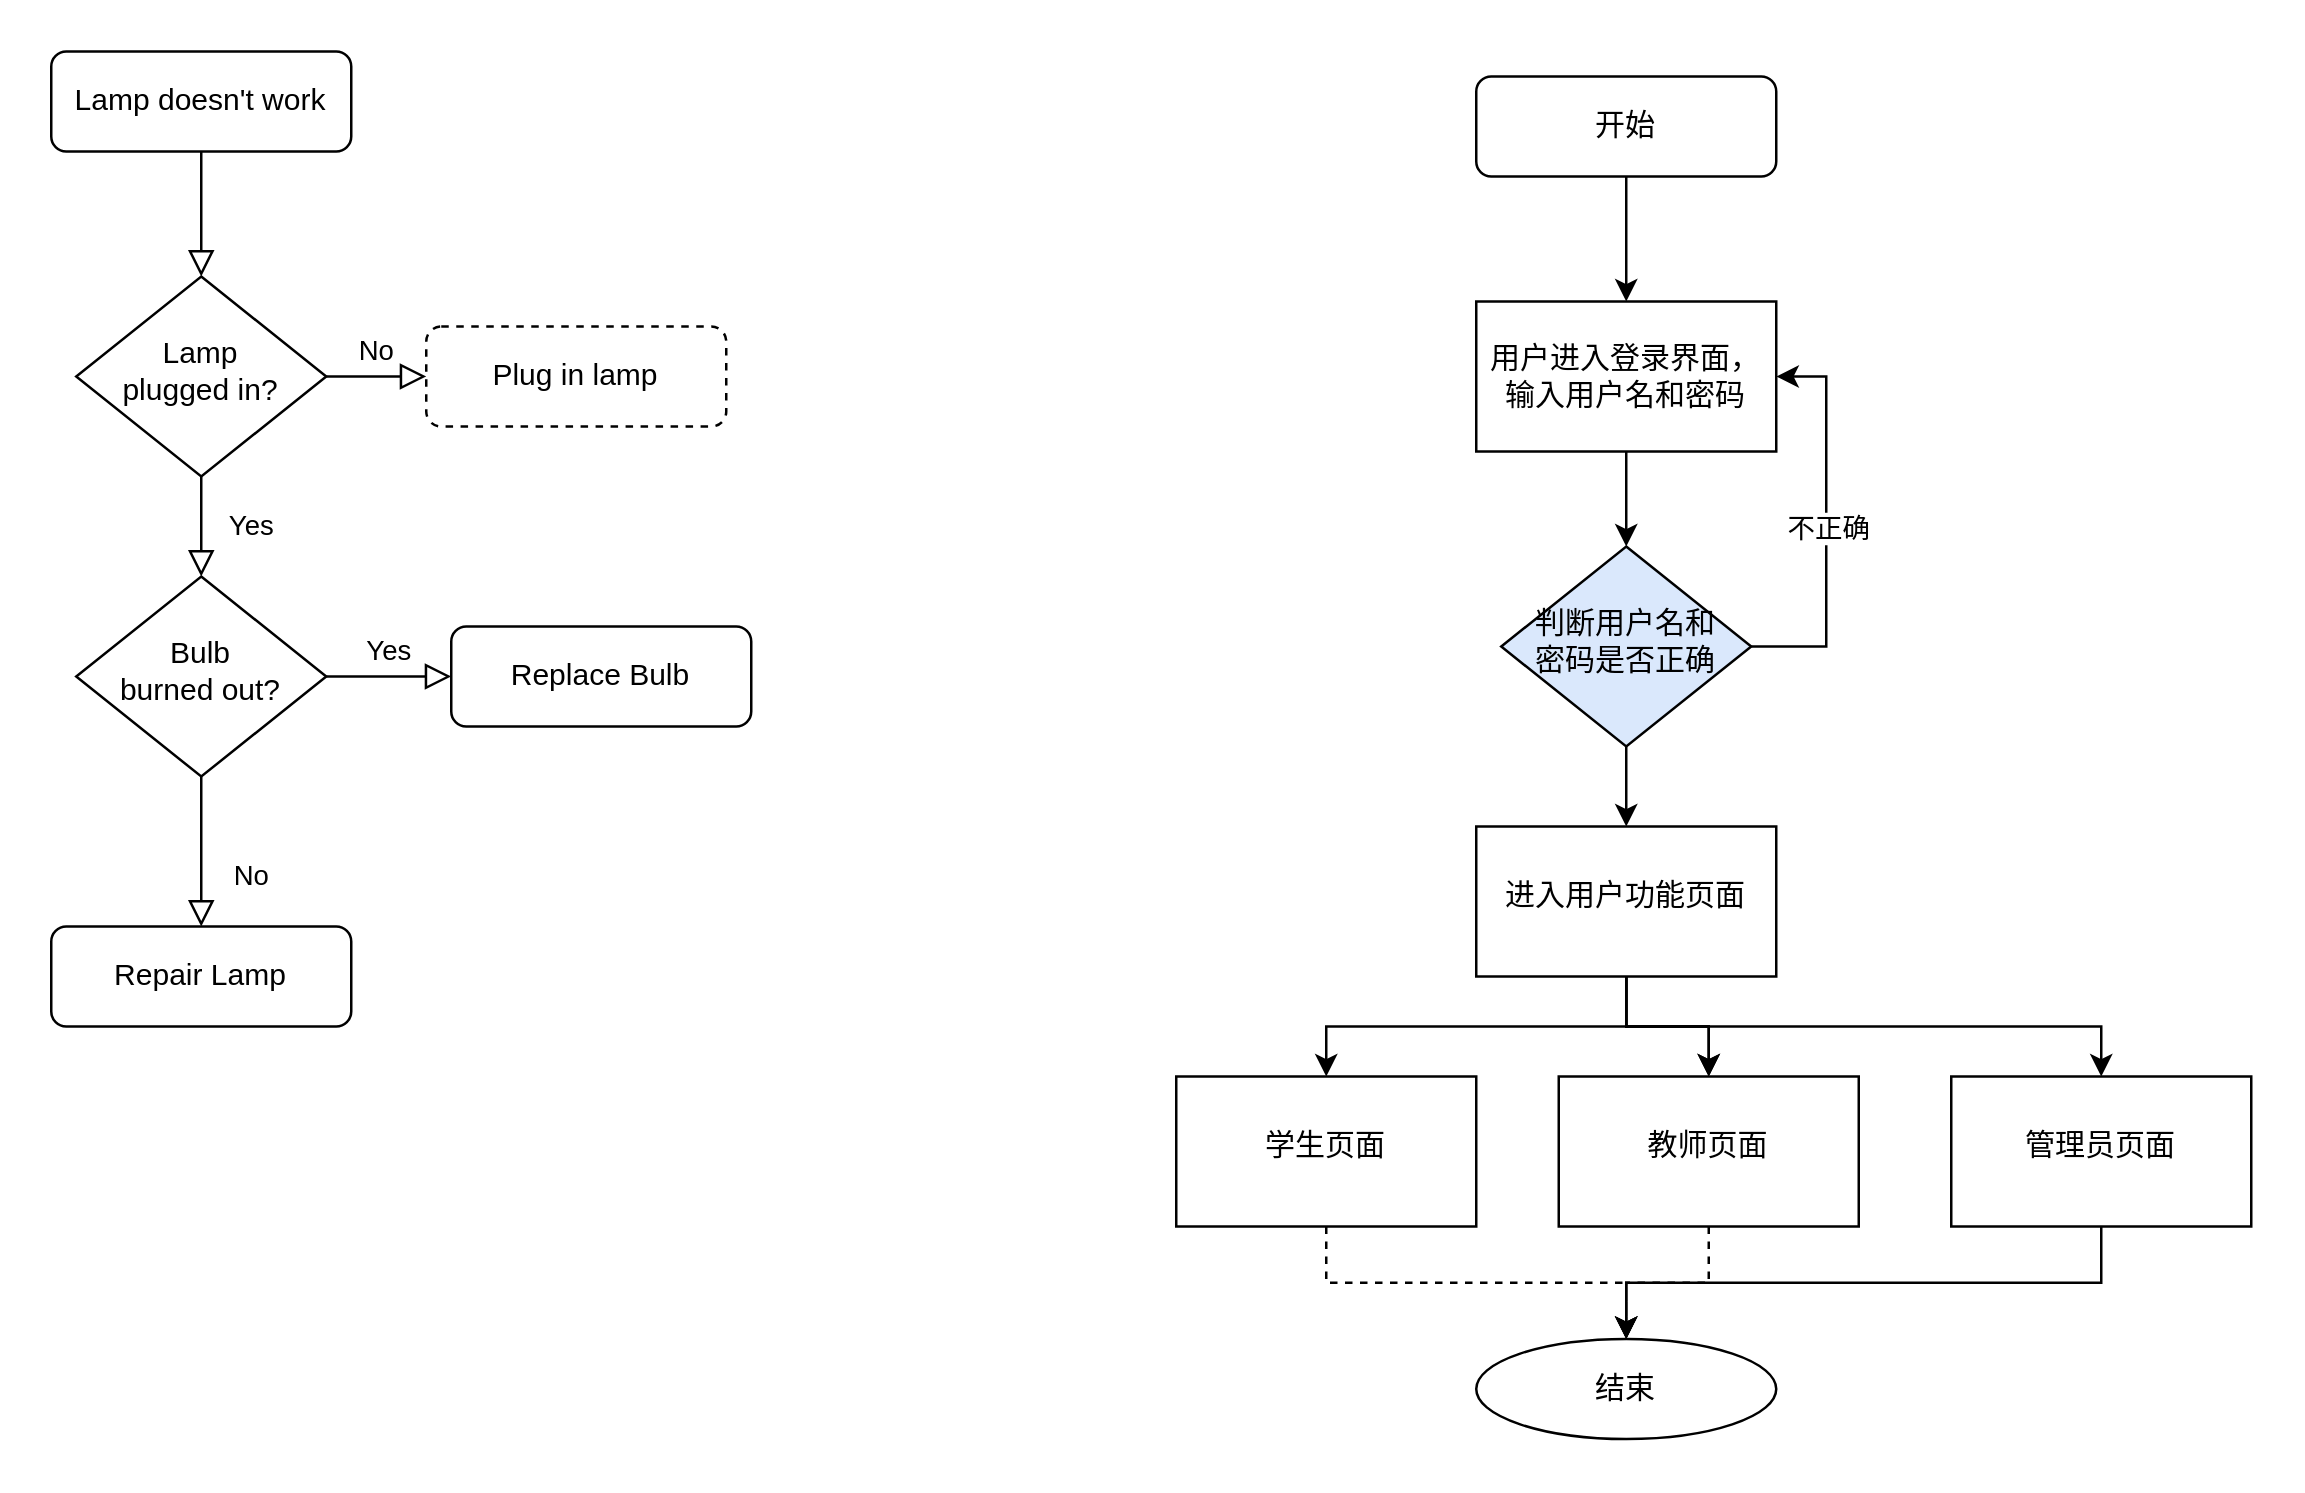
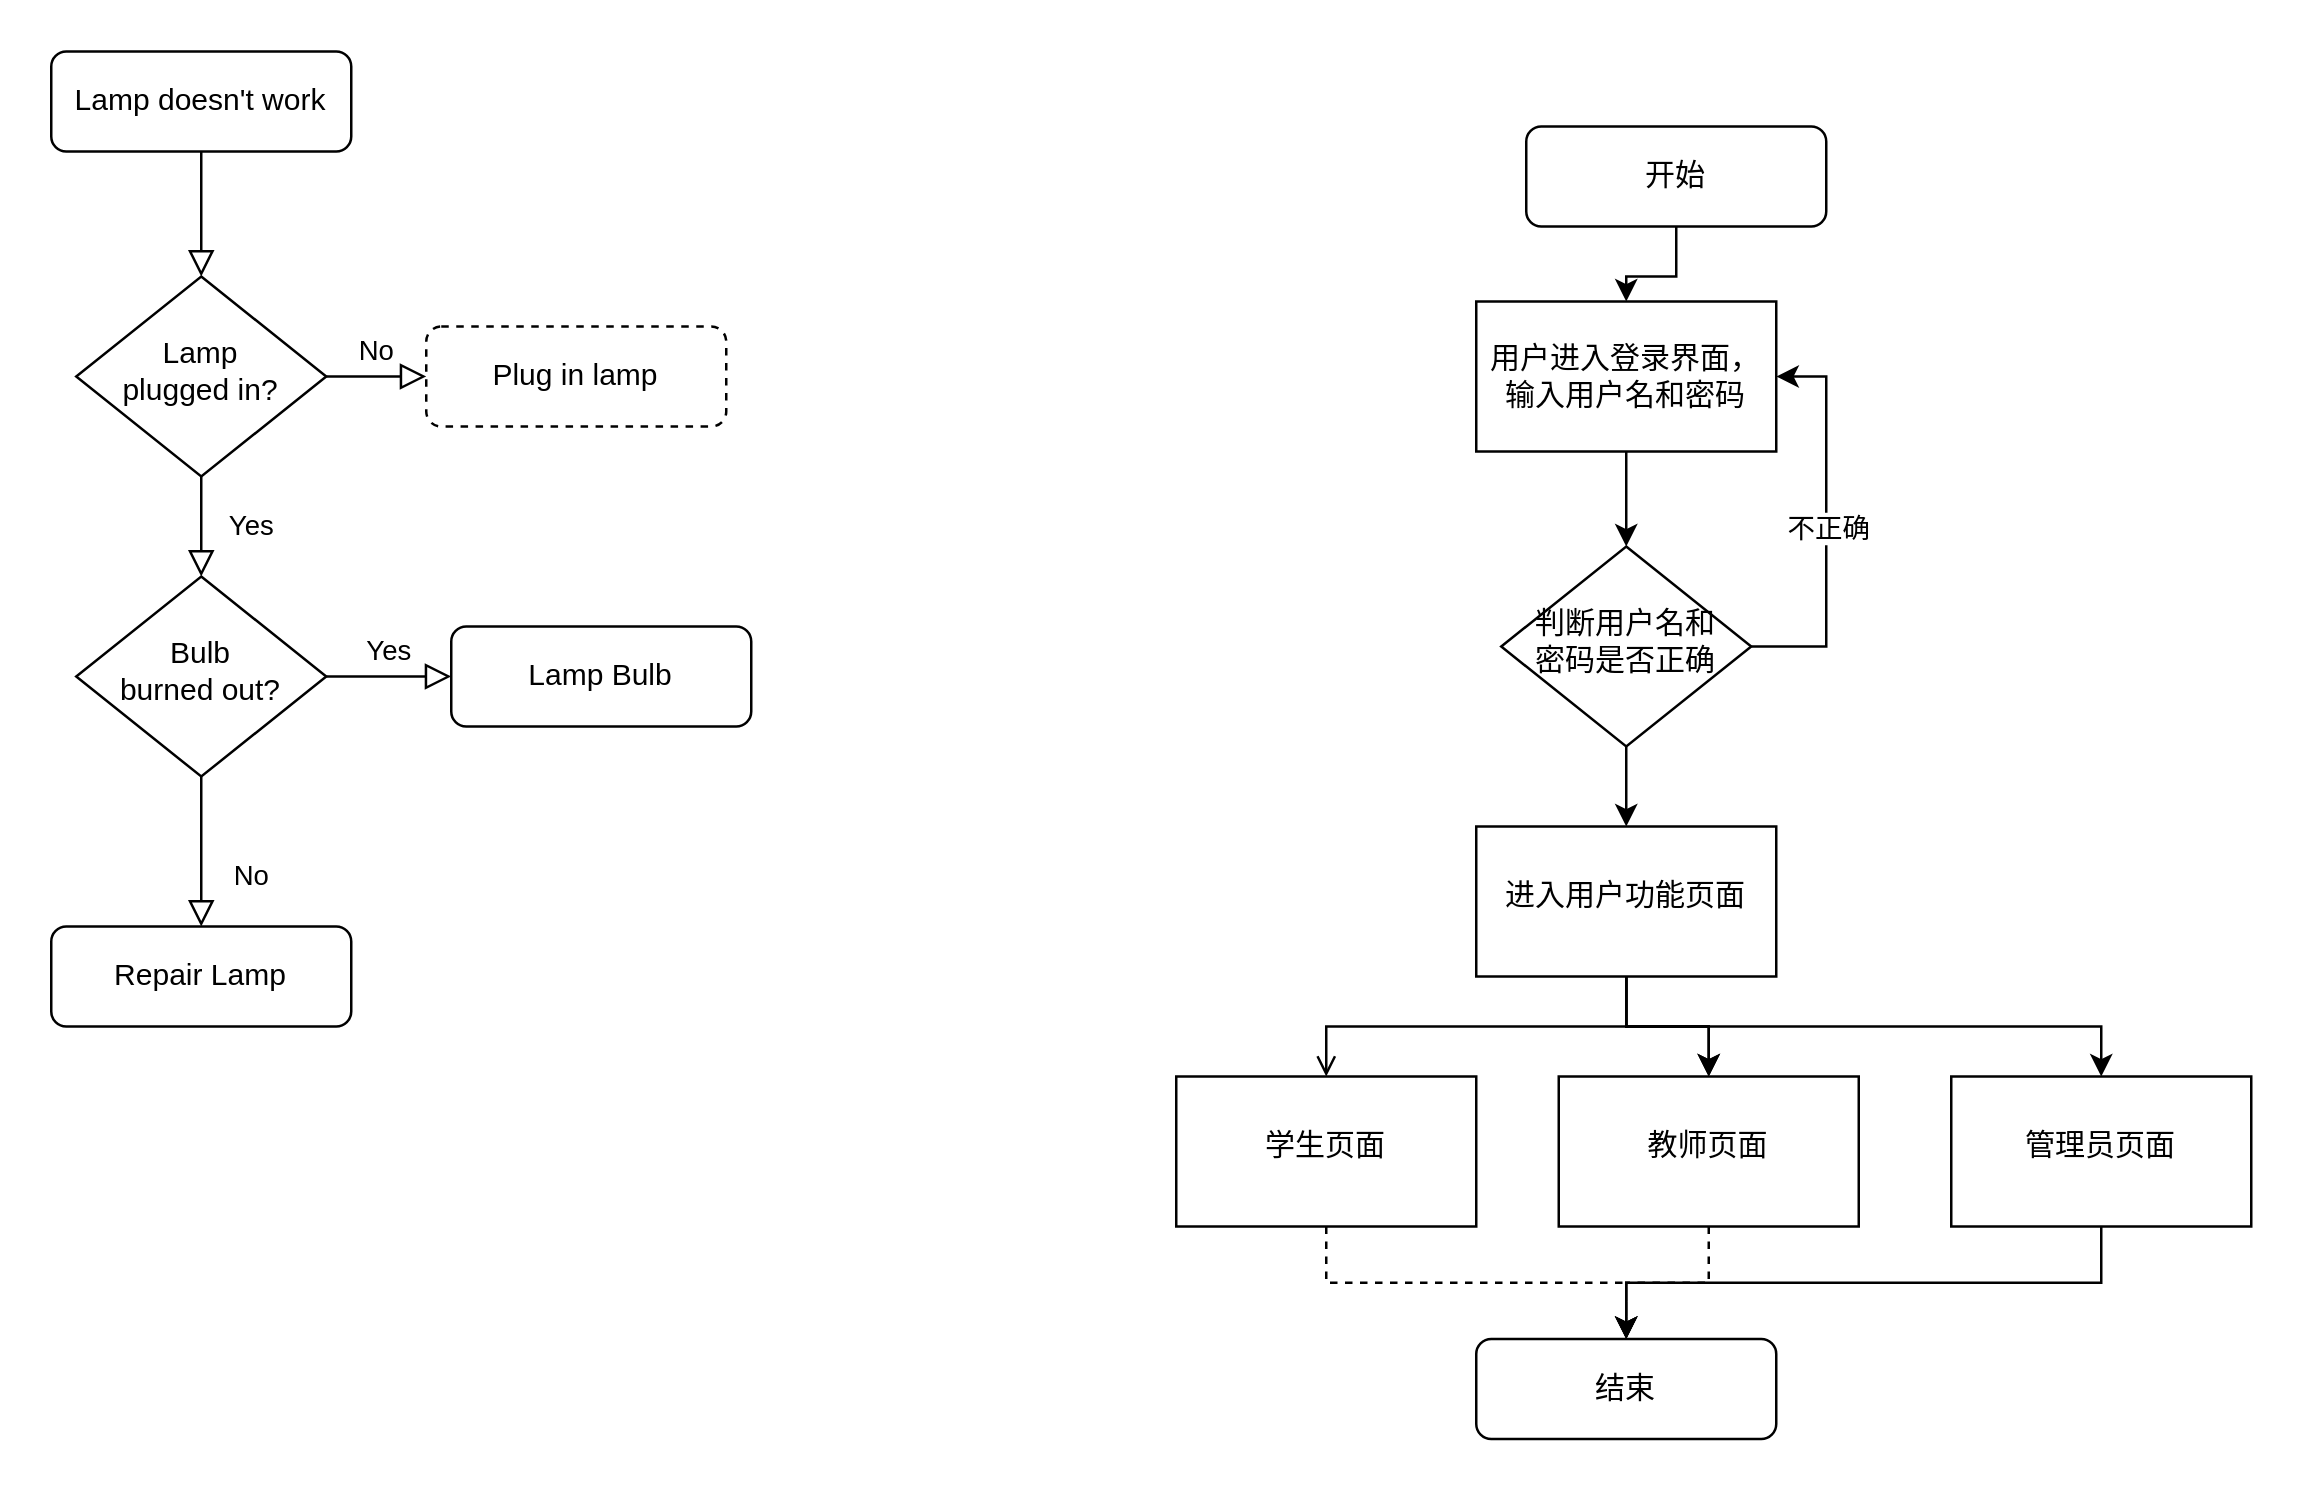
node "开始": moved (1626, 126) -> (1676, 176)
node "判断用户名和 密码是否正确": fillcolor #dae8fc -> #ffffff
node "Replace Bulb": label "Replace Bulb" -> "Lamp Bulb"
edge "进入用户功能页面" -> "学生页面": arrowhead classic -> open
node "结束": shape ellipse -> rounded rectangle
